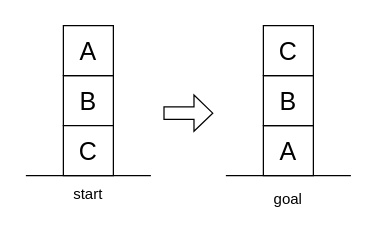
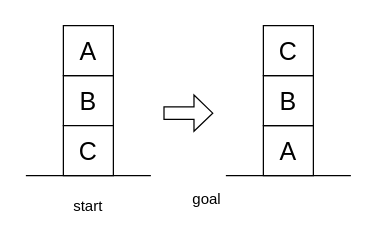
node "start": moved (88, 194) -> (88, 207)
node "goal": moved (288, 194) -> (207, 194)
